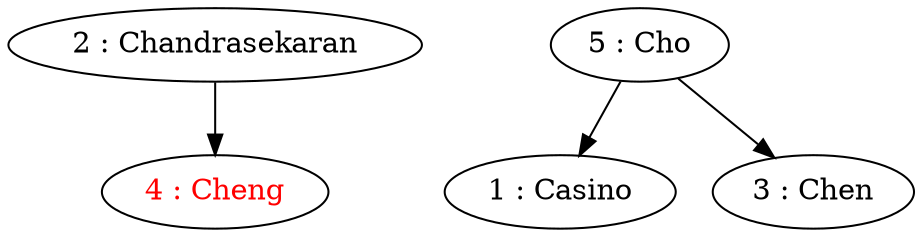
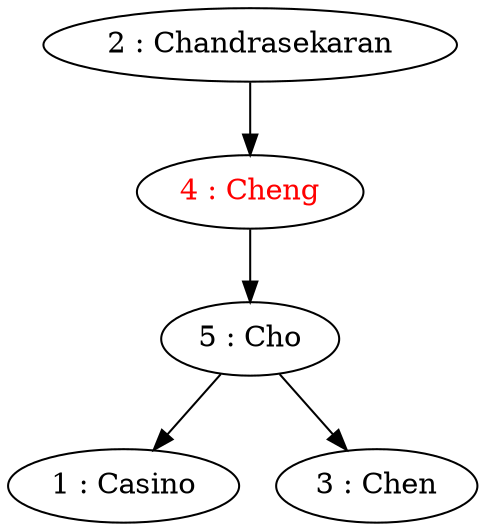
edge "4 : Cheng" -> "5 : Cho": added
